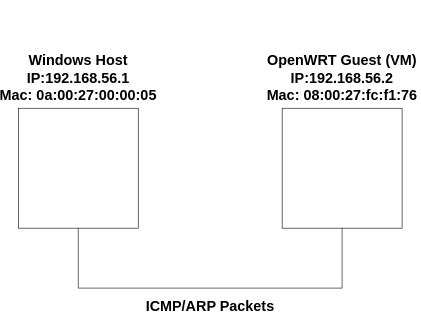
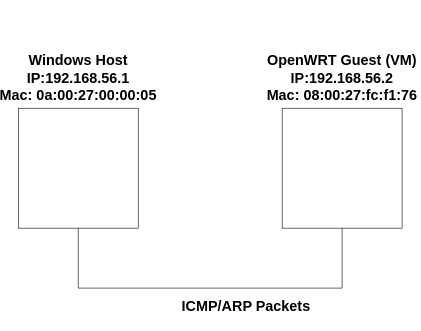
node "ICMP/ARP Packets": moved (210, 306) -> (246, 306)
